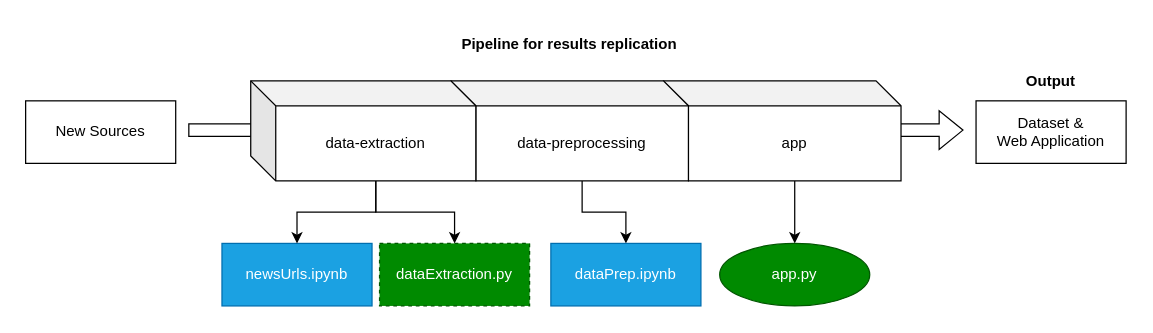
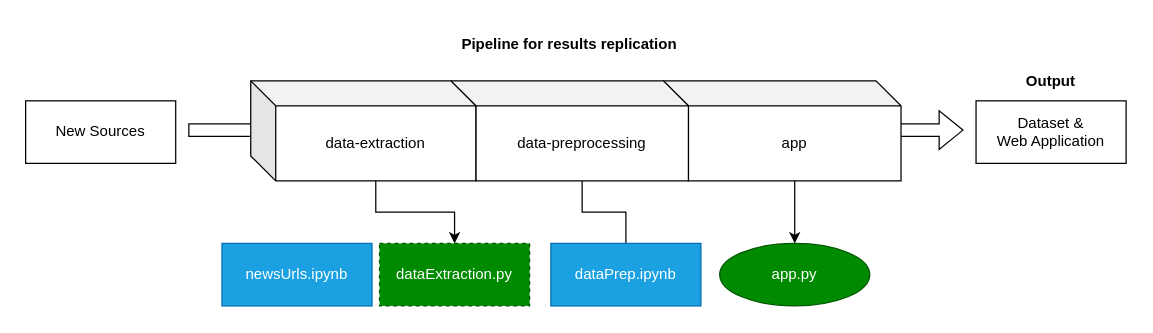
edge "data-extraction" -> "newsUrls.ipynb": removed
edge "data-preprocessing" -> "dataPrep.ipynb": arrowhead classic -> none
